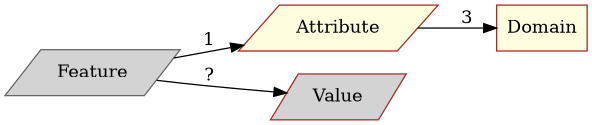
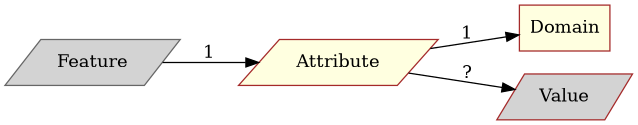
edge "Attribute" -> "Domain": label "3" -> "1"
edge "Feature" -> "Value": now "Attribute" -> "Value"
